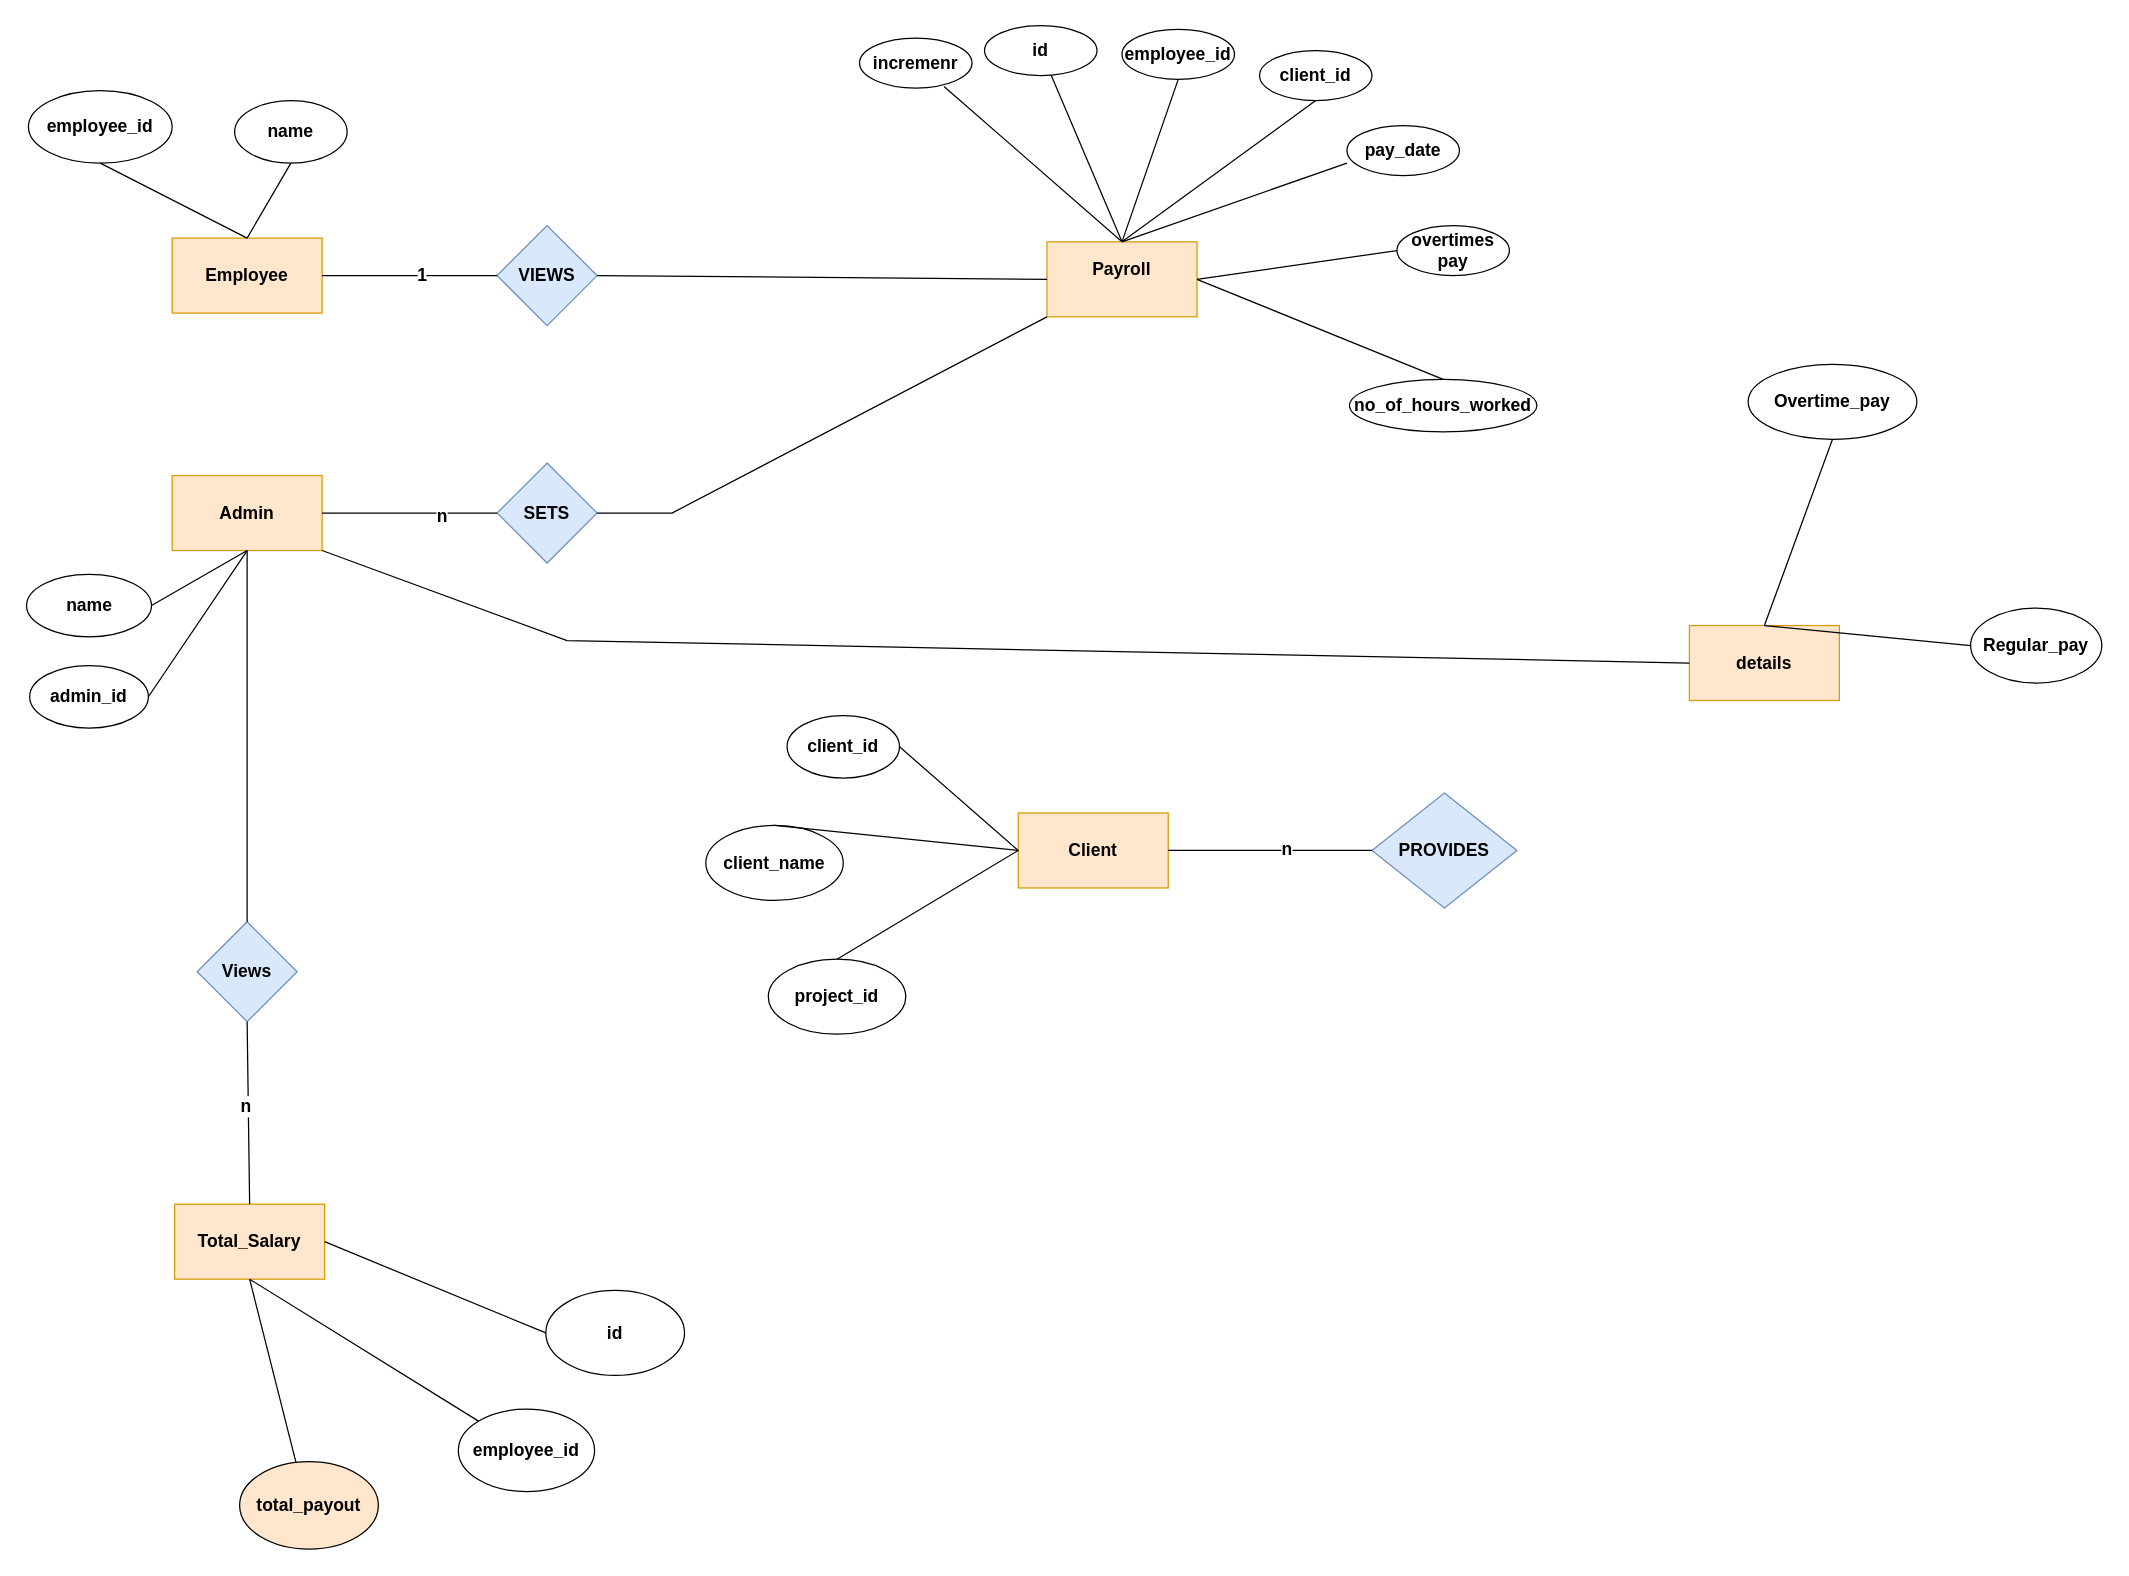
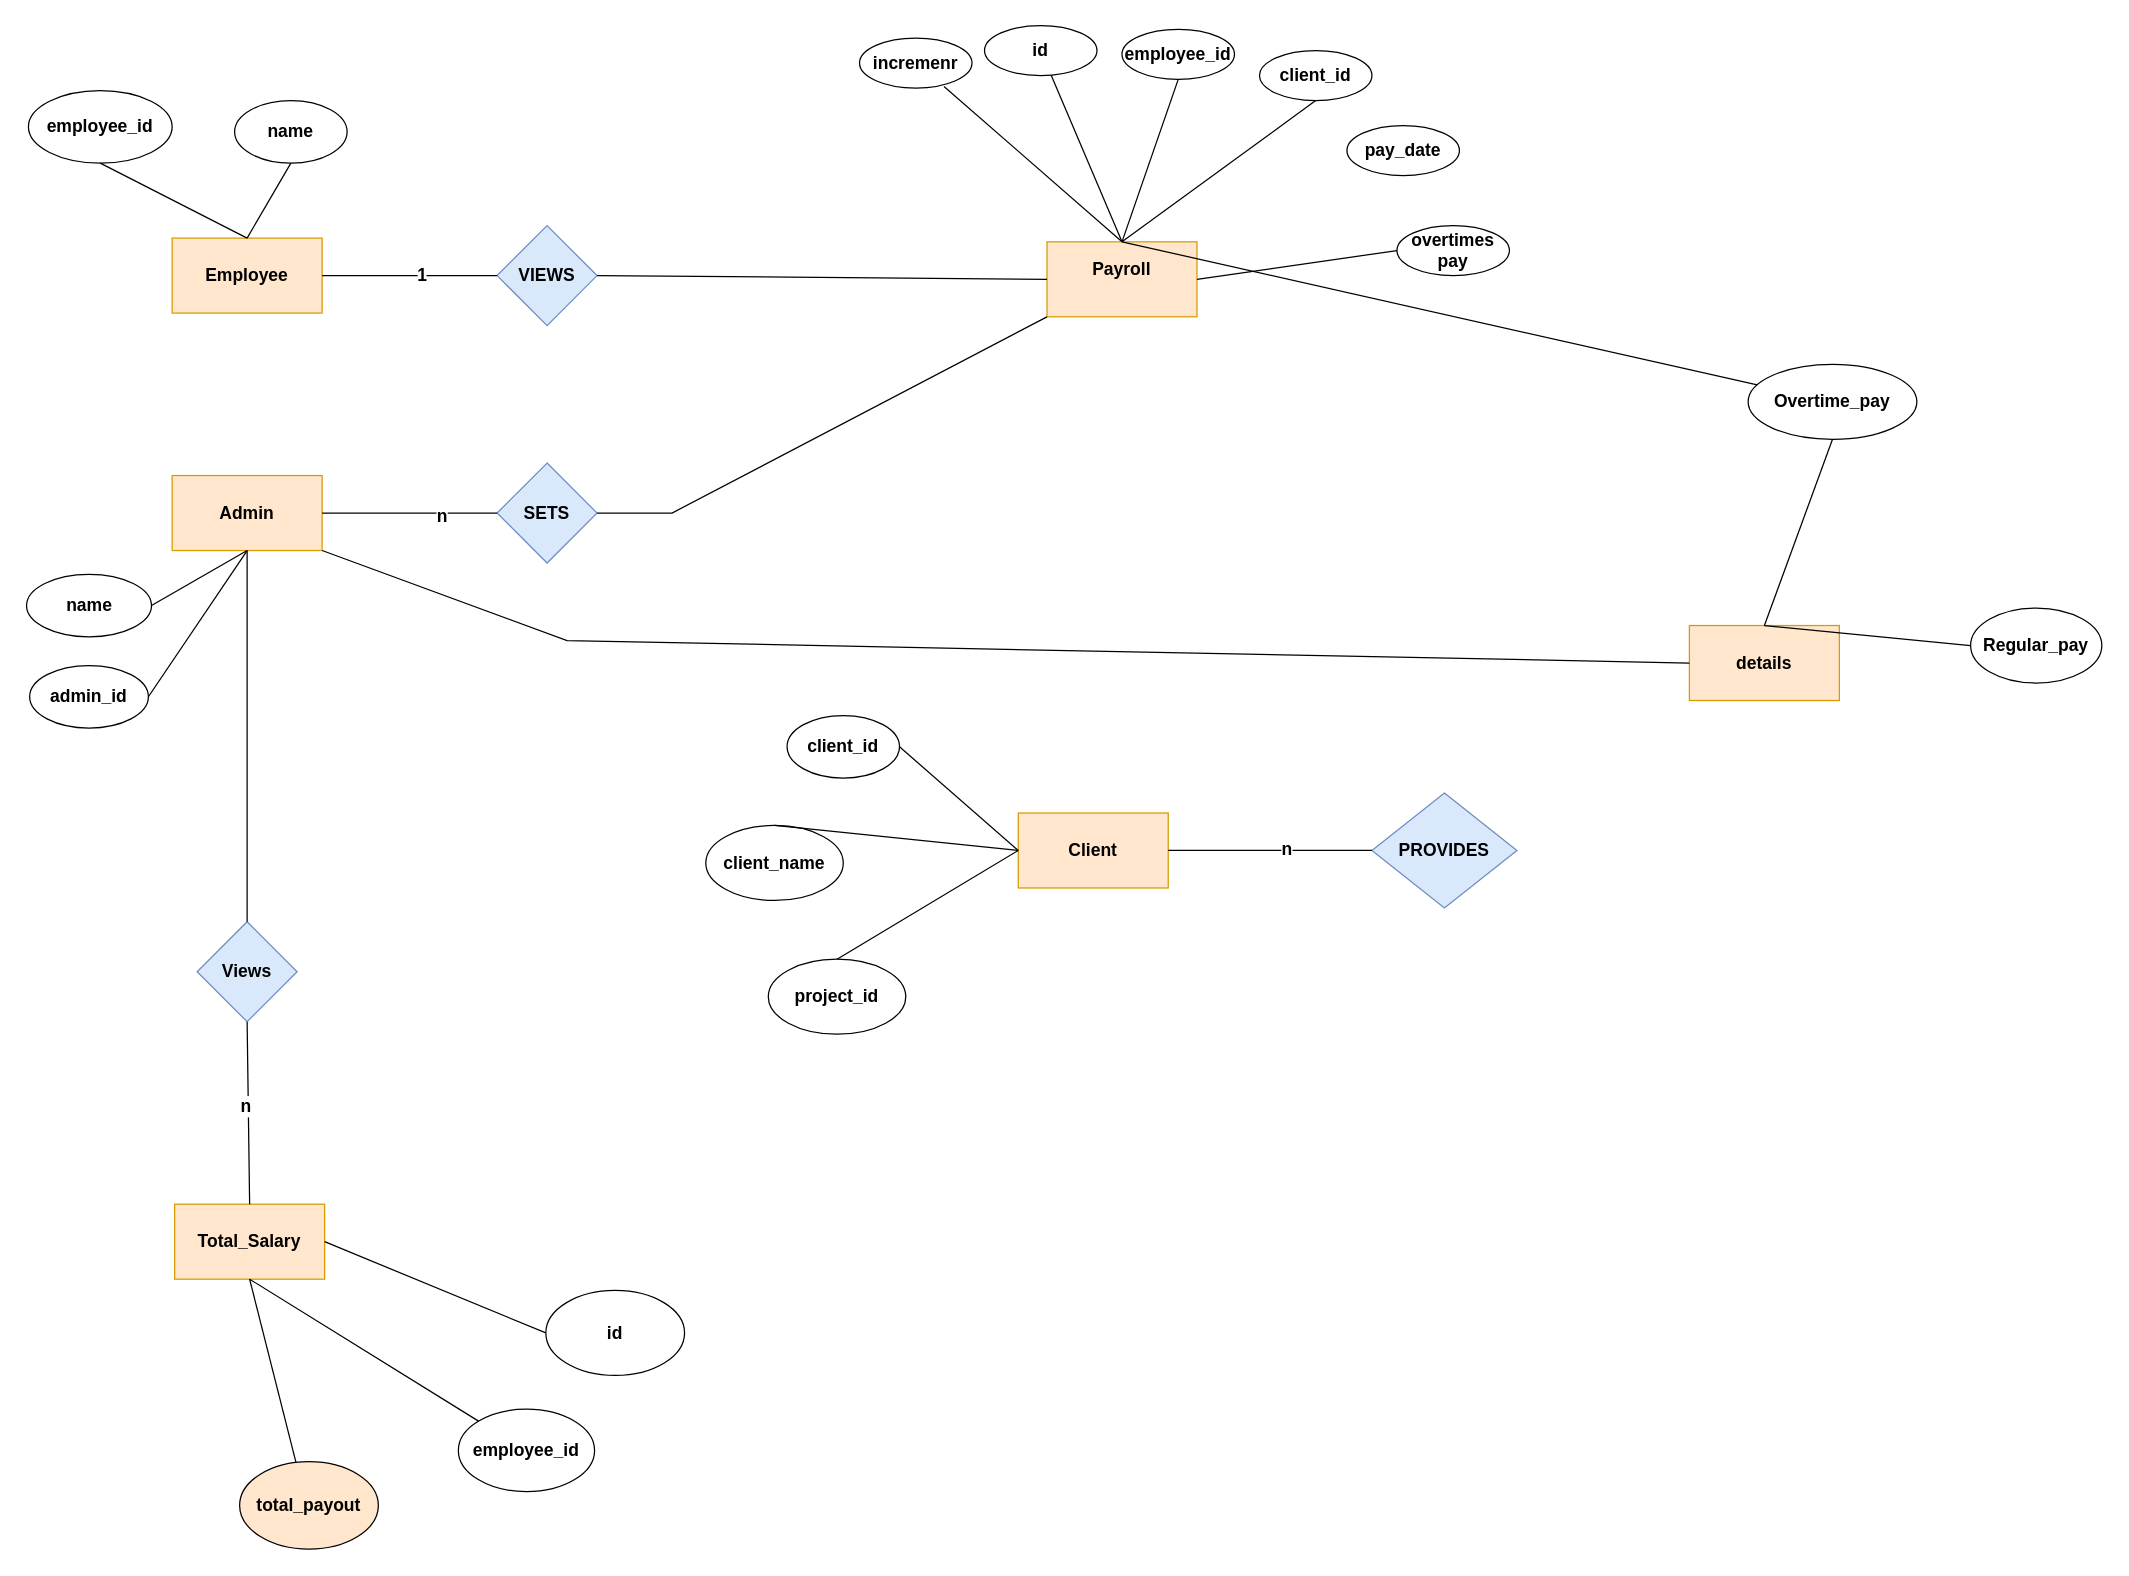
edge "pay_date" -- "Payroll": now "Overtime_pay" -- "Payroll"
edge "Payroll" -- "no_of_hours_worked": removed
node "no_of_hours_worked": removed
